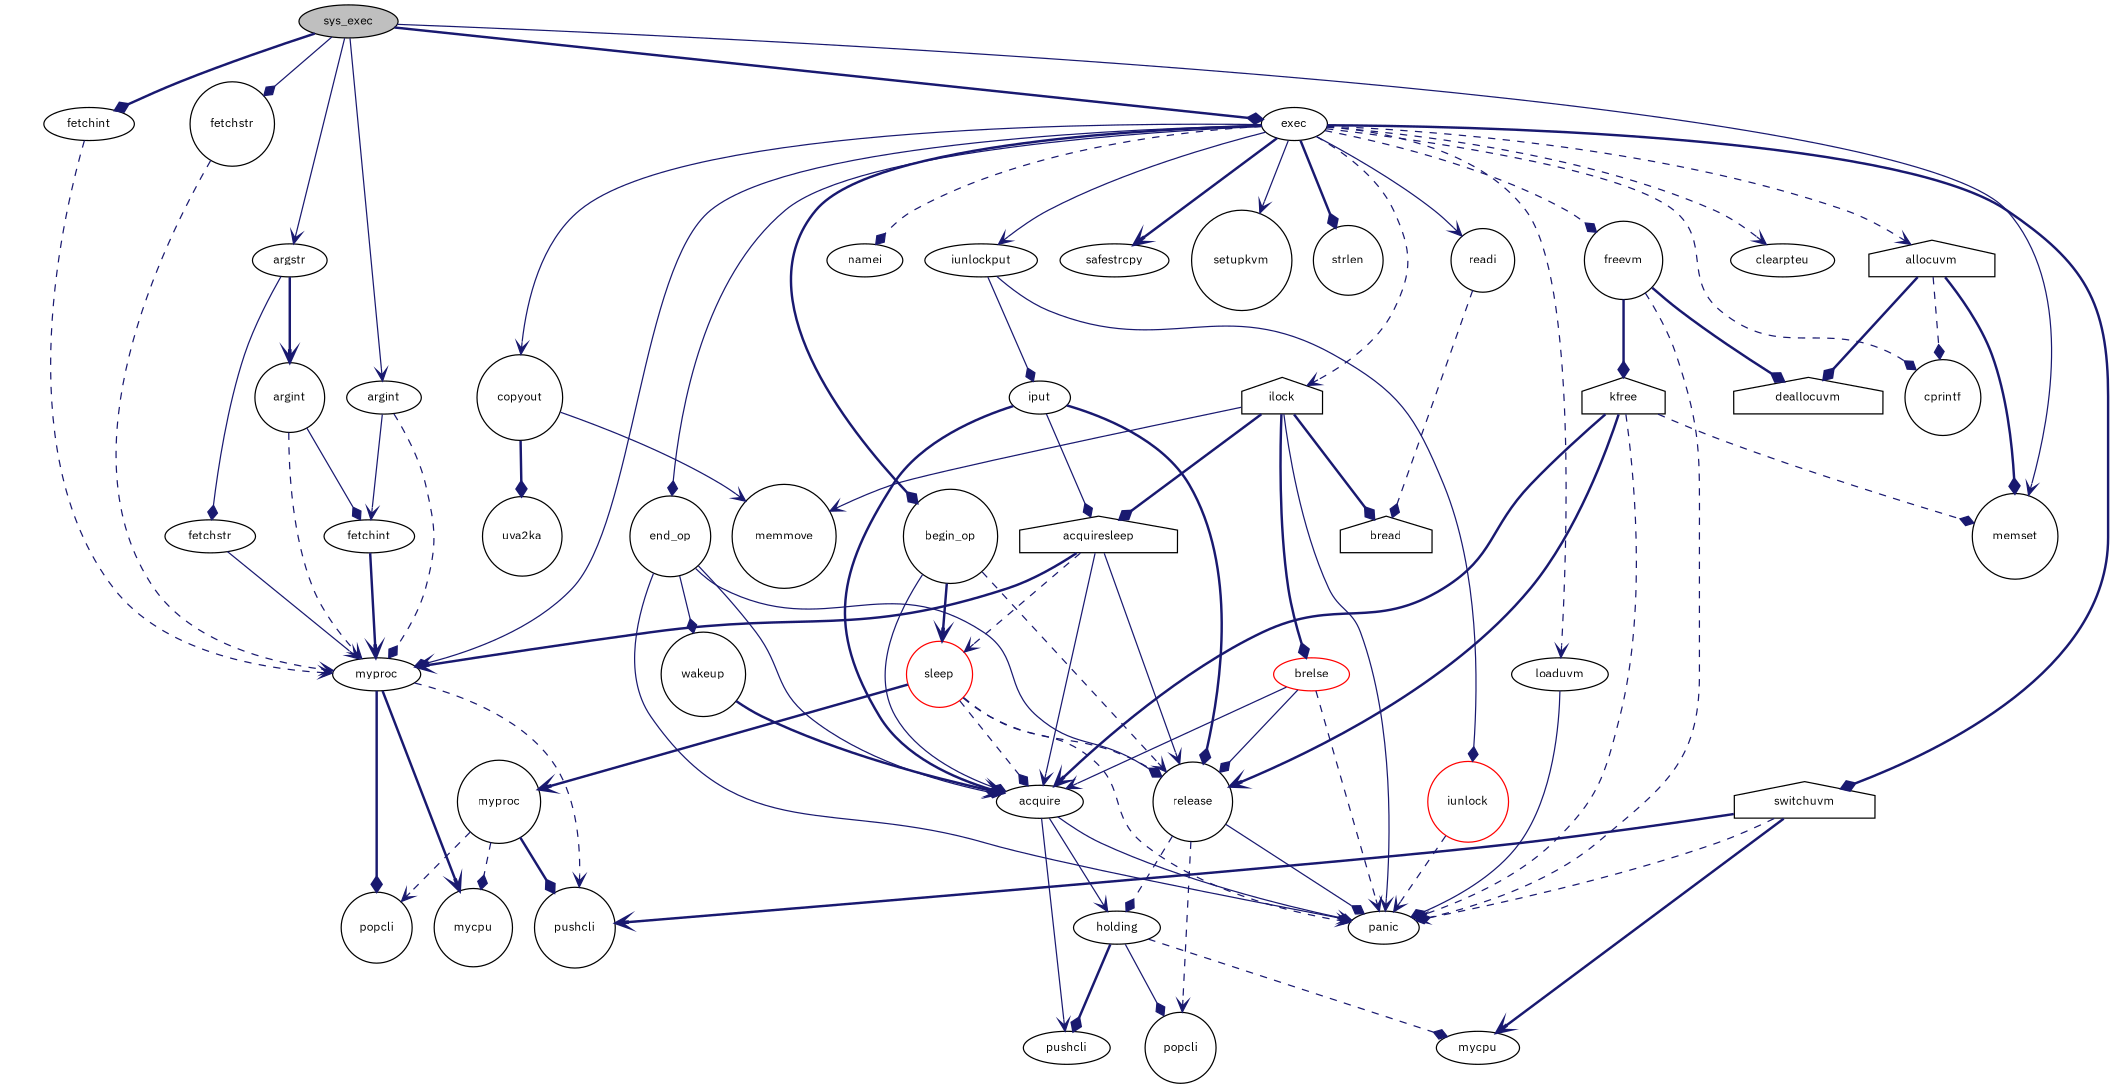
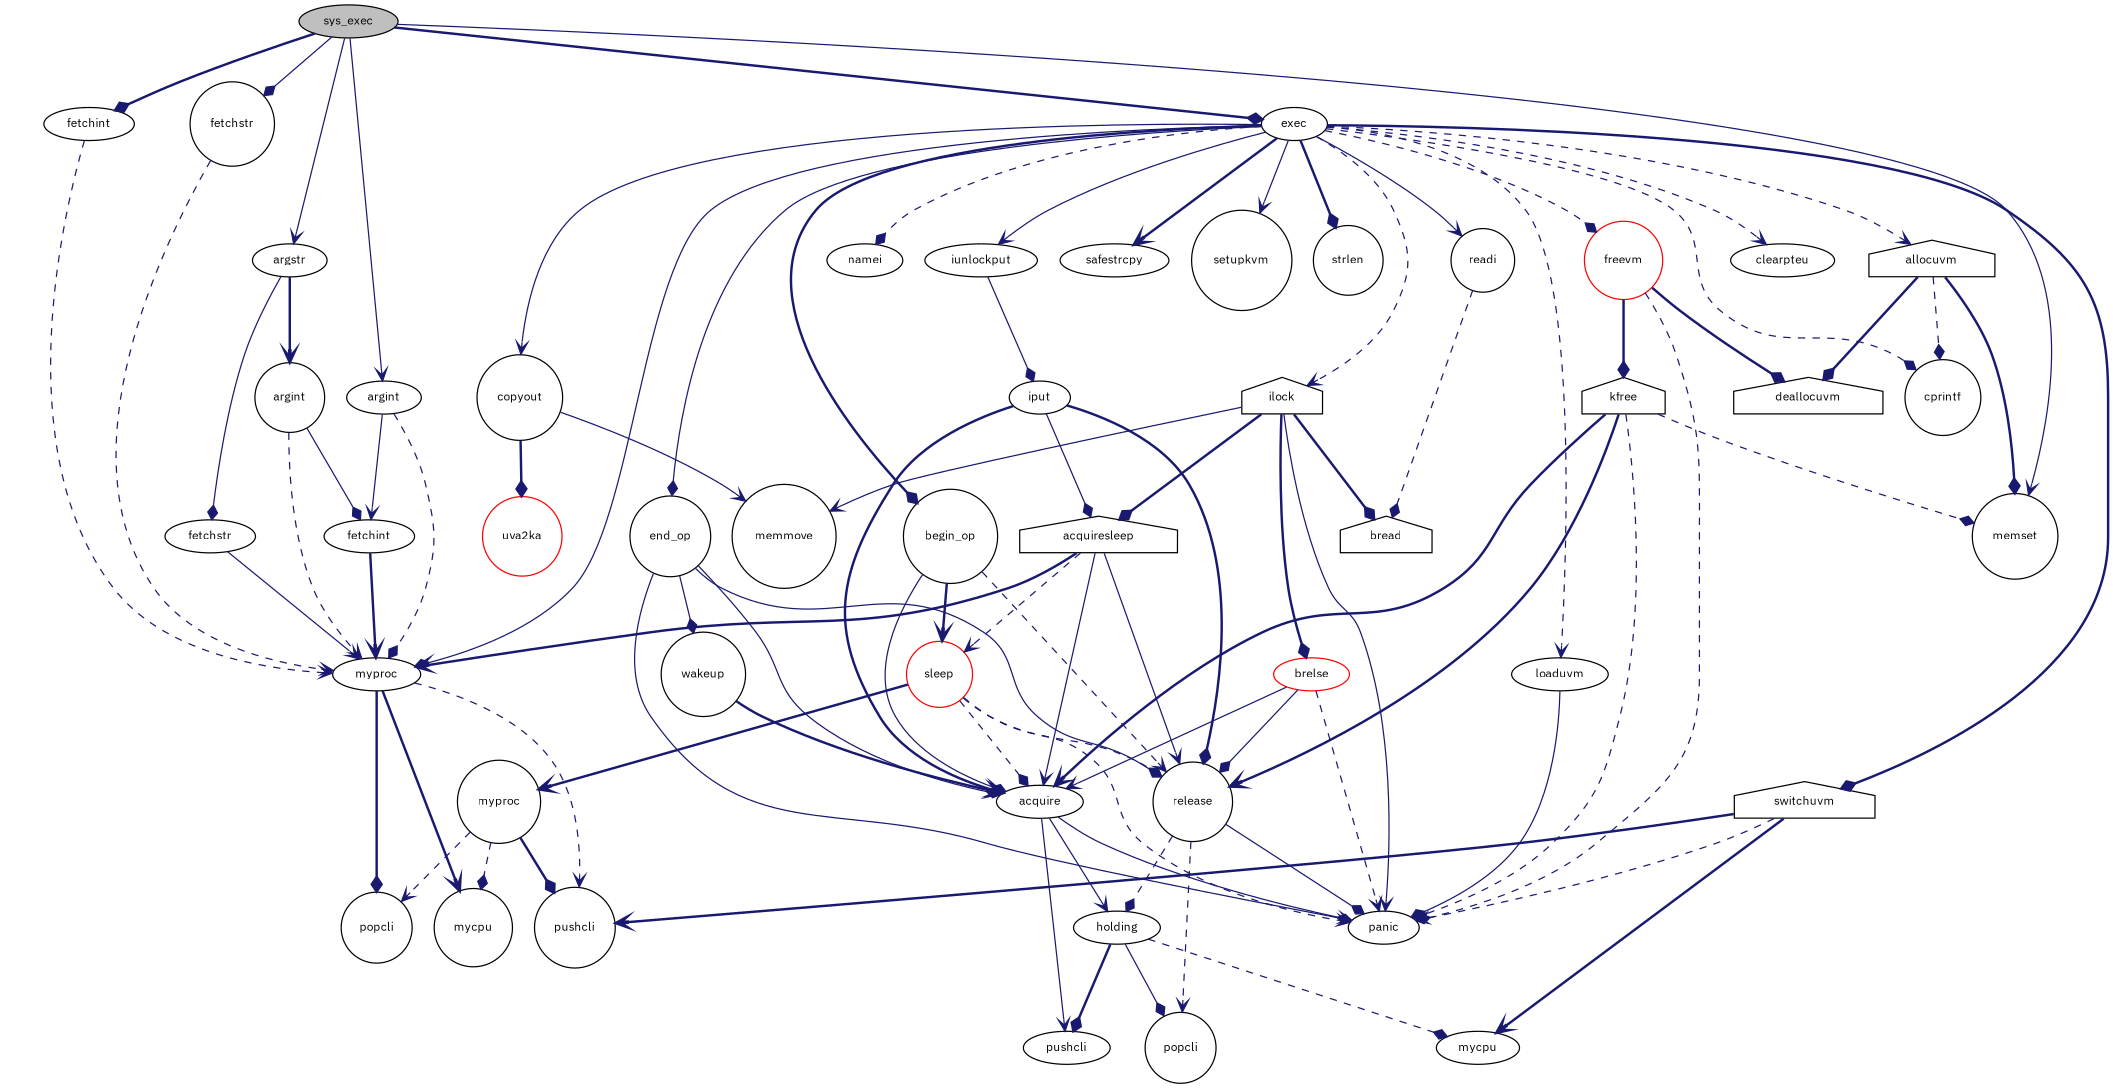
node "freevm": color black -> red
node "uva2ka": color black -> red
node "iunlock": removed
